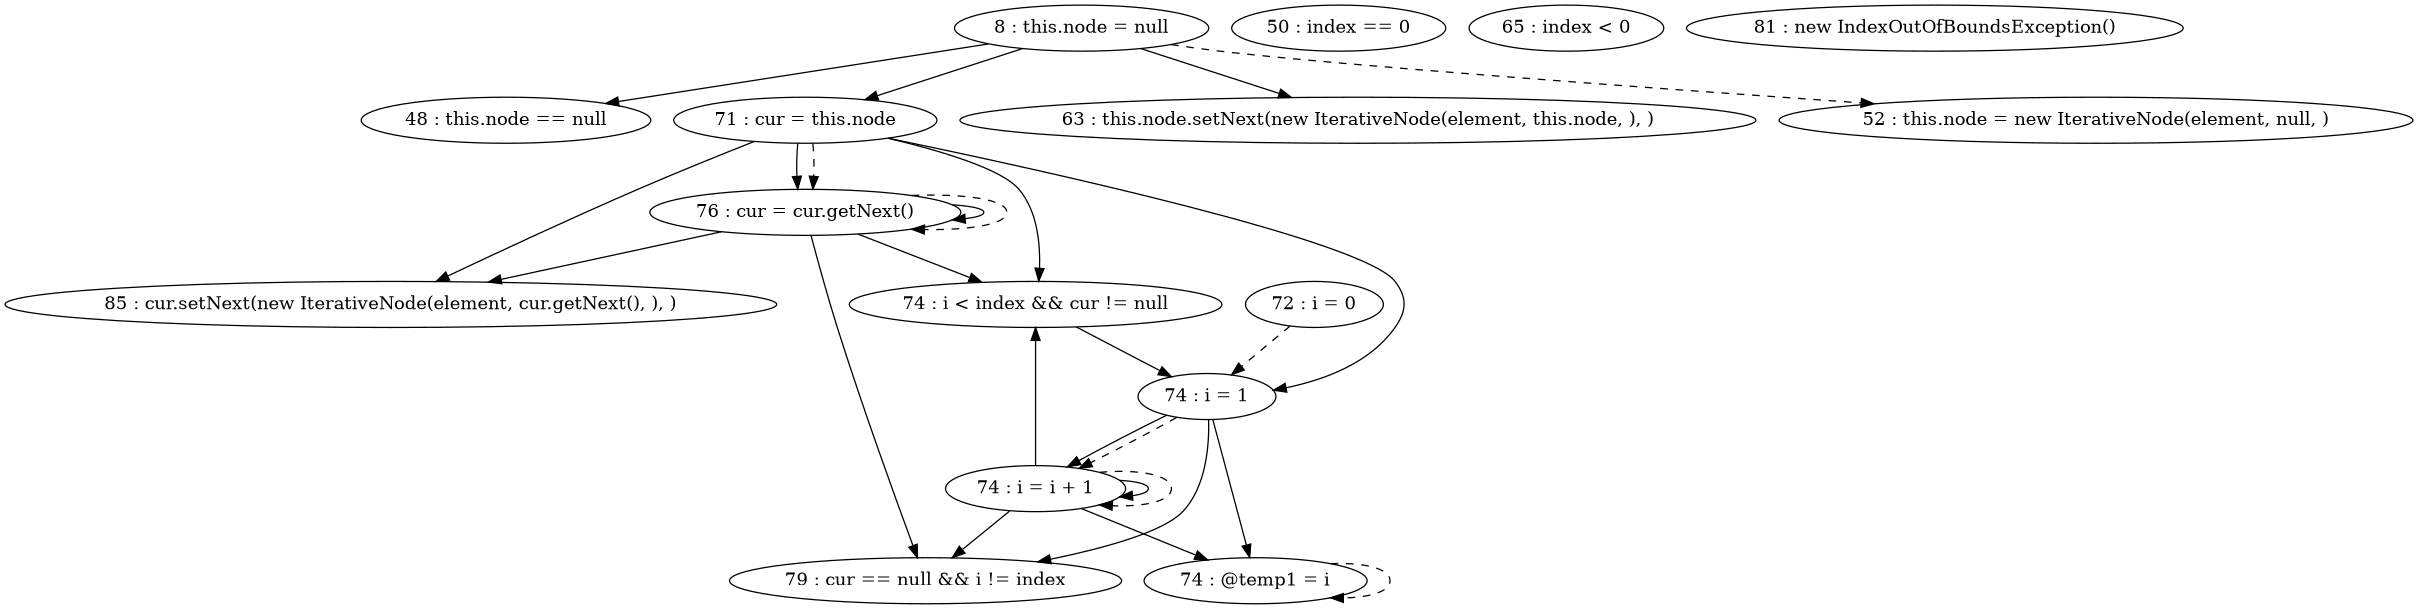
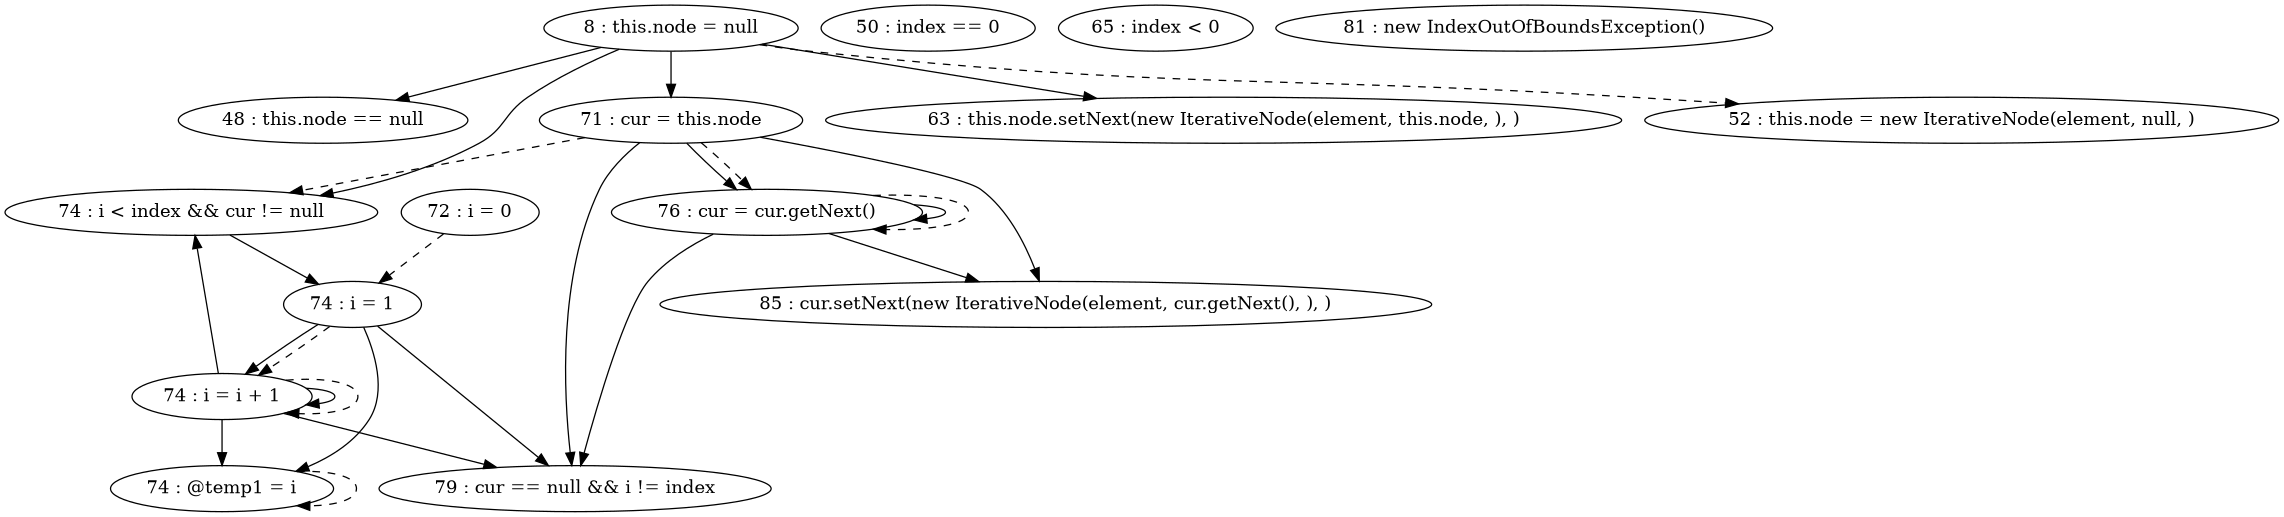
edge "71 : cur = this.node" -> "74 : i < index && cur != null": style solid -> dashed
edge "71 : cur = this.node" -> "74 : i = 1": now "71 : cur = this.node" -> "79 : cur == null && i != index"
edge "76 : cur = cur.getNext()" -> "74 : i < index && cur != null": now "8 : this.node = null" -> "74 : i < index && cur != null"
